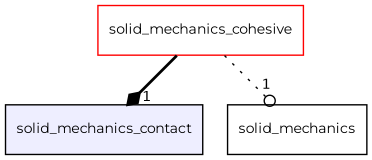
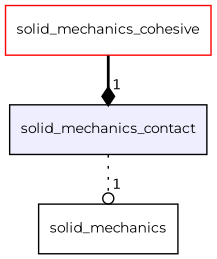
edge "solid_mechanics_cohesive" -> "solid_mechanics": now "solid_mechanics_contact" -> "solid_mechanics"
